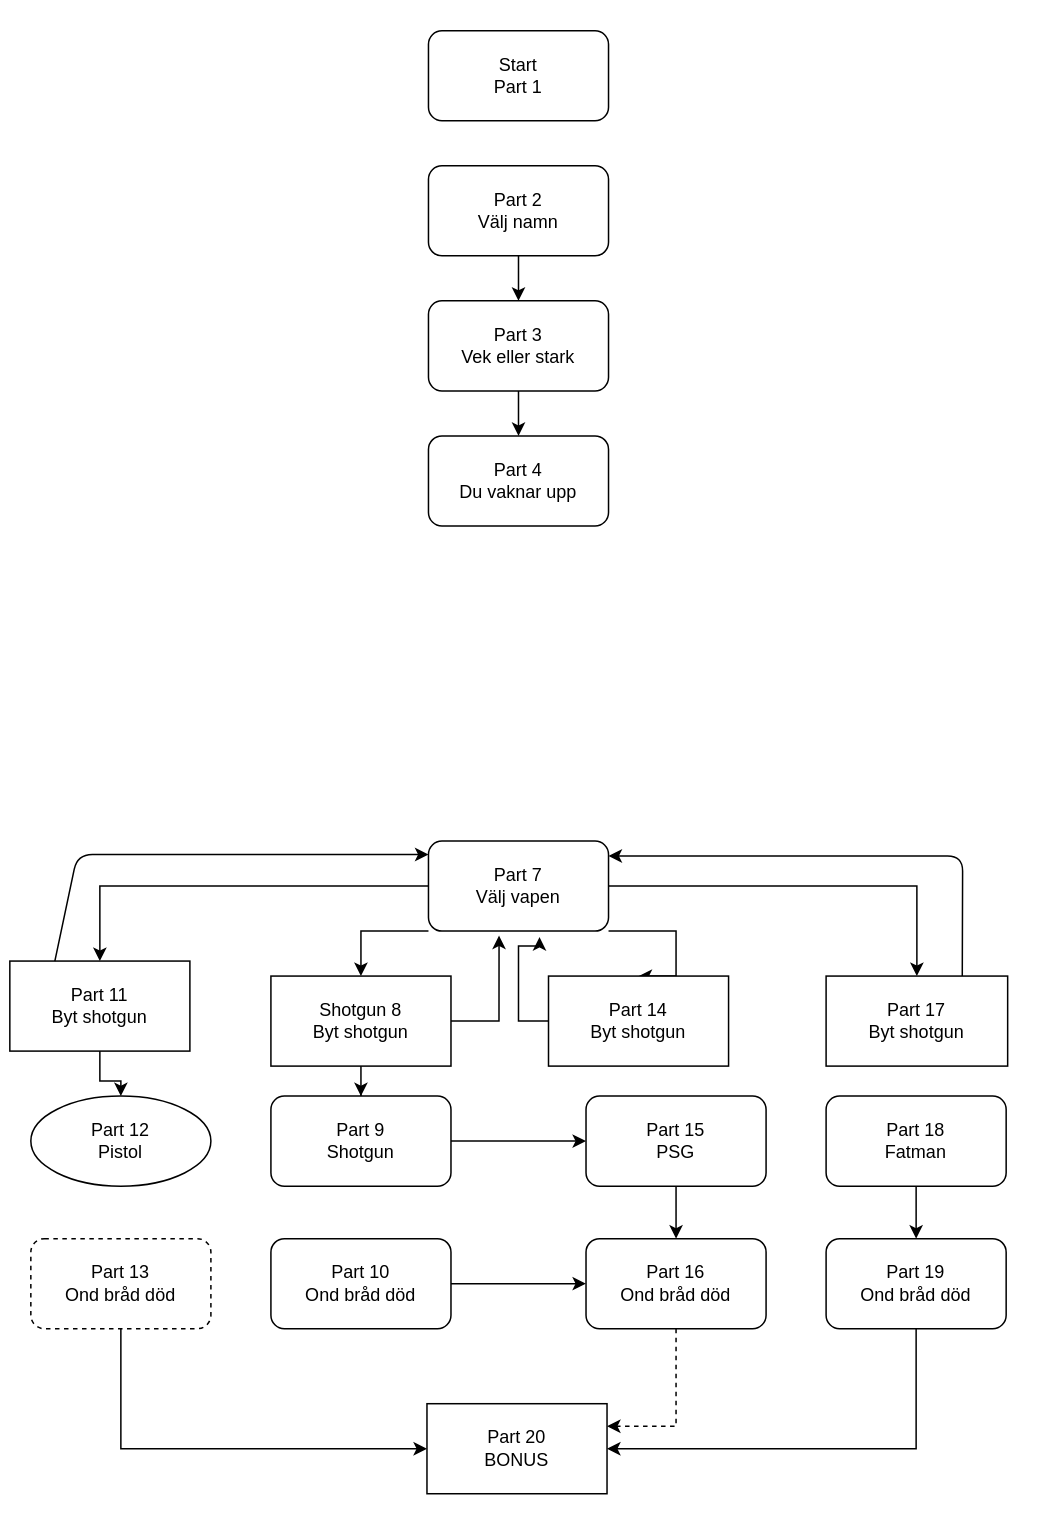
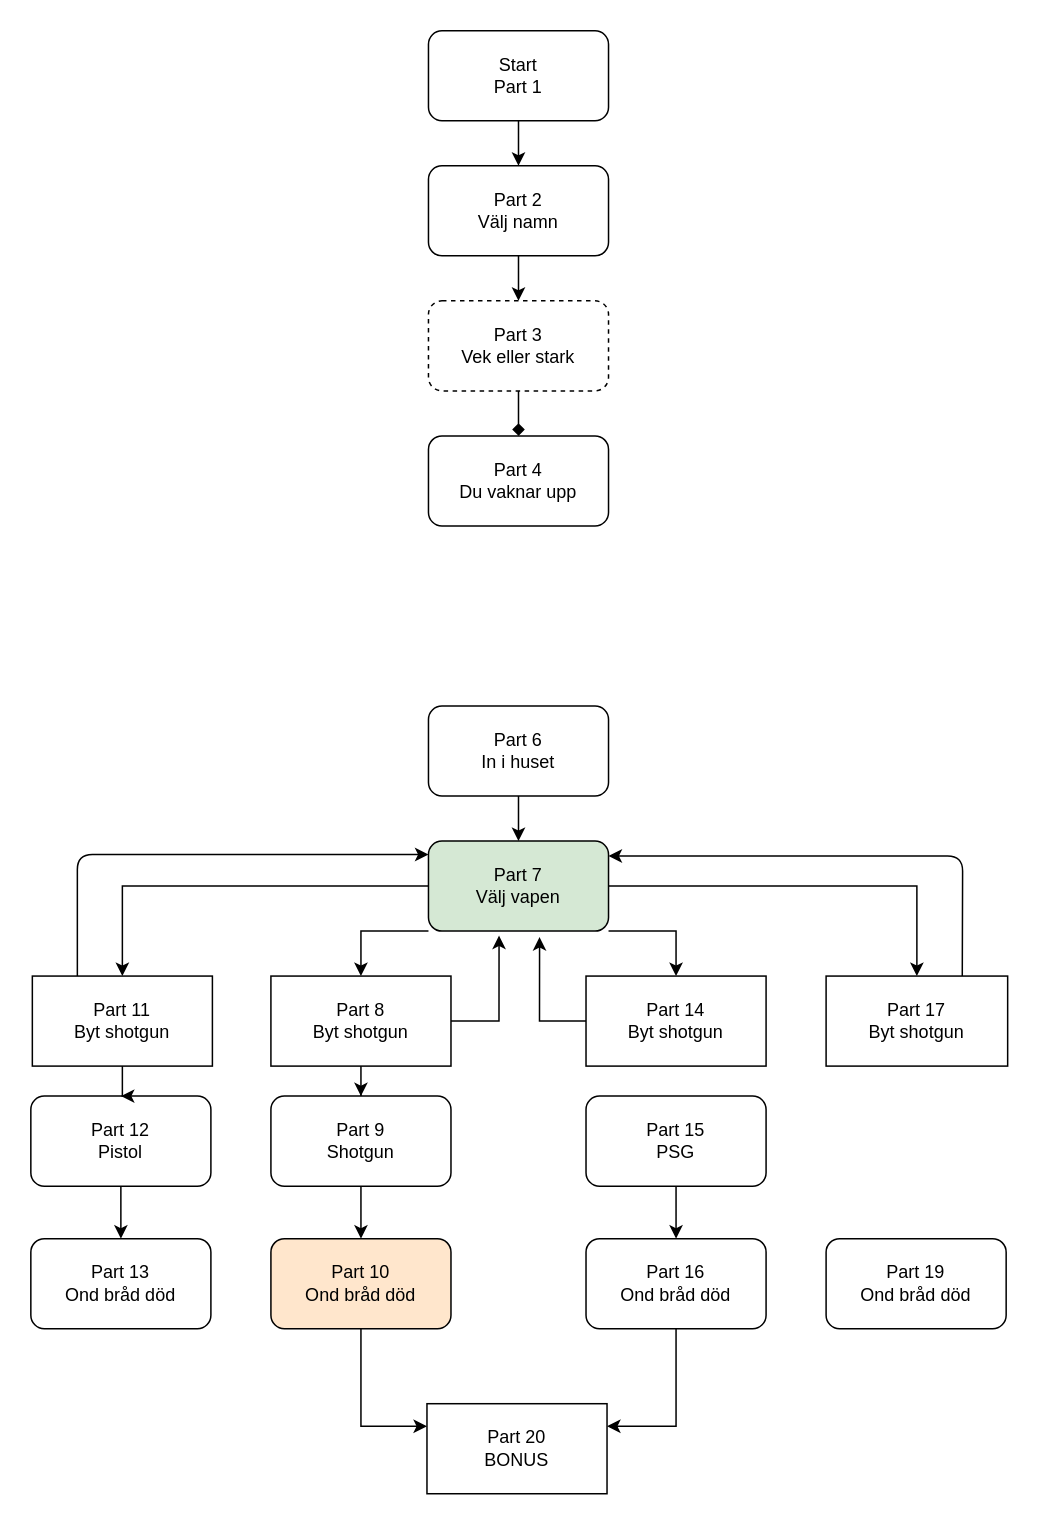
edge "Start Part 1" -> "Part 2 Välj namn": added
node "Part 3 Vek eller stark": style solid -> dashed
edge "Part 3 Vek eller stark" -> "Part 4 Du vaknar upp": arrowhead classic -> diamond
node "Part 6 In i huset": added
edge "Part 6 In i huset" -> "Part 7 Välj vapen": added
node "Part 7 Välj vapen": fillcolor #ffffff -> #d5e8d4
node "Part 11 Byt shotgun": moved (100, 1006) -> (122, 1021)
node "Shotgun 8 Byt shotgun": label "Shotgun 8 Byt shotgun" -> "Part 8 Byt shotgun"
node "Part 14 Byt shotgun": moved (638, 1021) -> (676, 1021)
node "Part 12 Pistol": shape ellipse -> rounded rectangle
edge "Part 9 Shotgun" -> "Part 15 PSG": now "Part 9 Shotgun" -> "Part 10 Ond bråd död"
node "Part 18 Fatman": removed
edge "Part 12 Pistol" -> "Part 13 Ond bråd död": added
edge "Part 18 Fatman" -> "Part 19 Ond bråd död": removed
node "Part 13 Ond bråd död": style dashed -> solid
node "Part 10 Ond bråd död": fillcolor #ffffff -> #ffe6cc
edge "Part 10 Ond bråd död" -> "Part 16 Ond bråd död": now "Part 10 Ond bråd död" -> "Part 20 BONUS"
edge "Part 16 Ond bråd död" -> "Part 20 BONUS": style dashed -> solid
edge "Part 13 Ond bråd död" -> "Part 20 BONUS": removed
edge "Part 19 Ond bråd död" -> "Part 20 BONUS": removed
